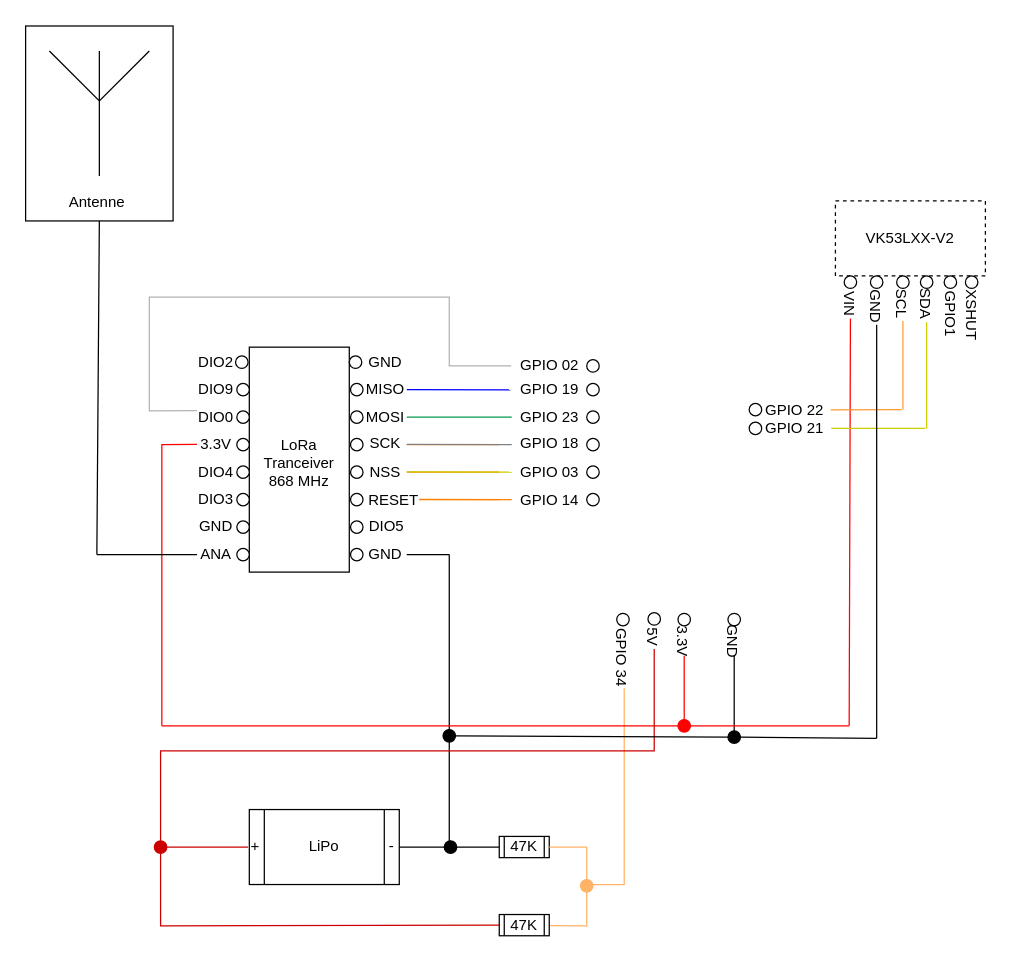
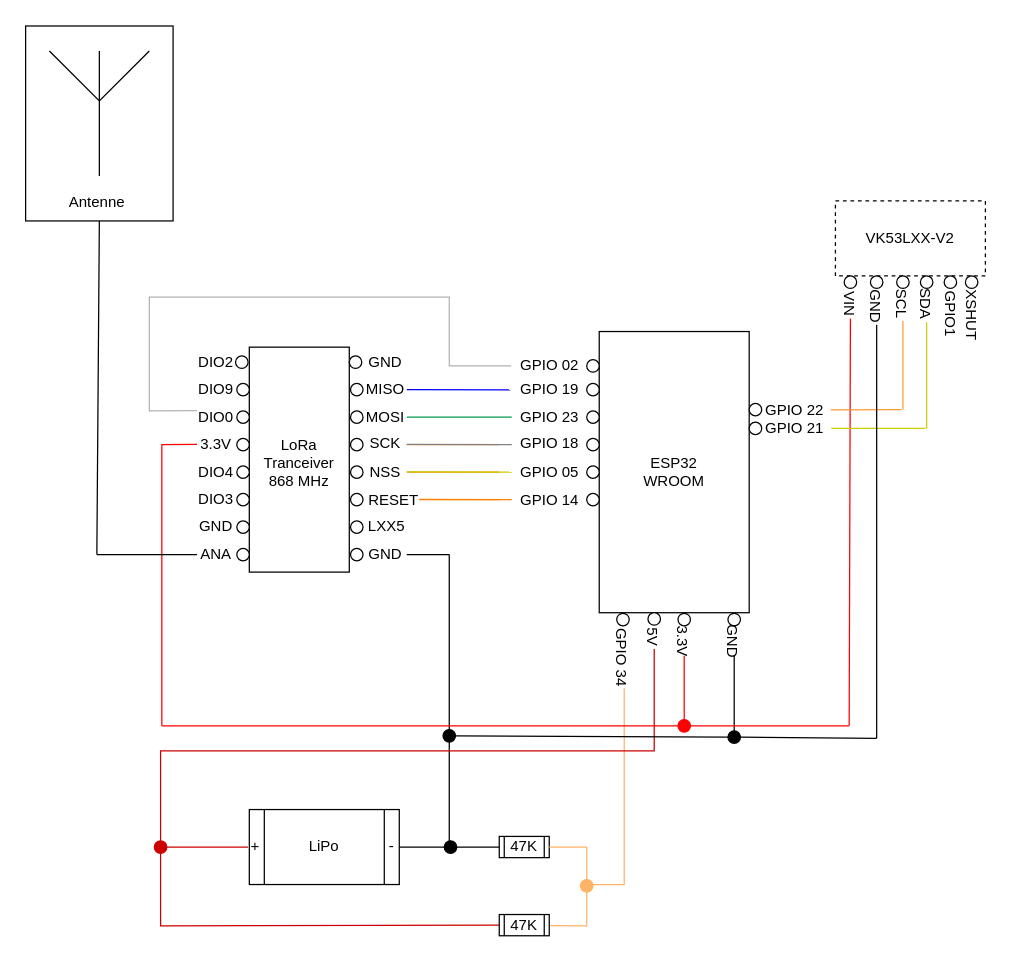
node "GPIO 03": label "GPIO 03" -> "GPIO 05"
node "ESP32 WROOM": added
node "DIO5": label "DIO5" -> "LXX5"
